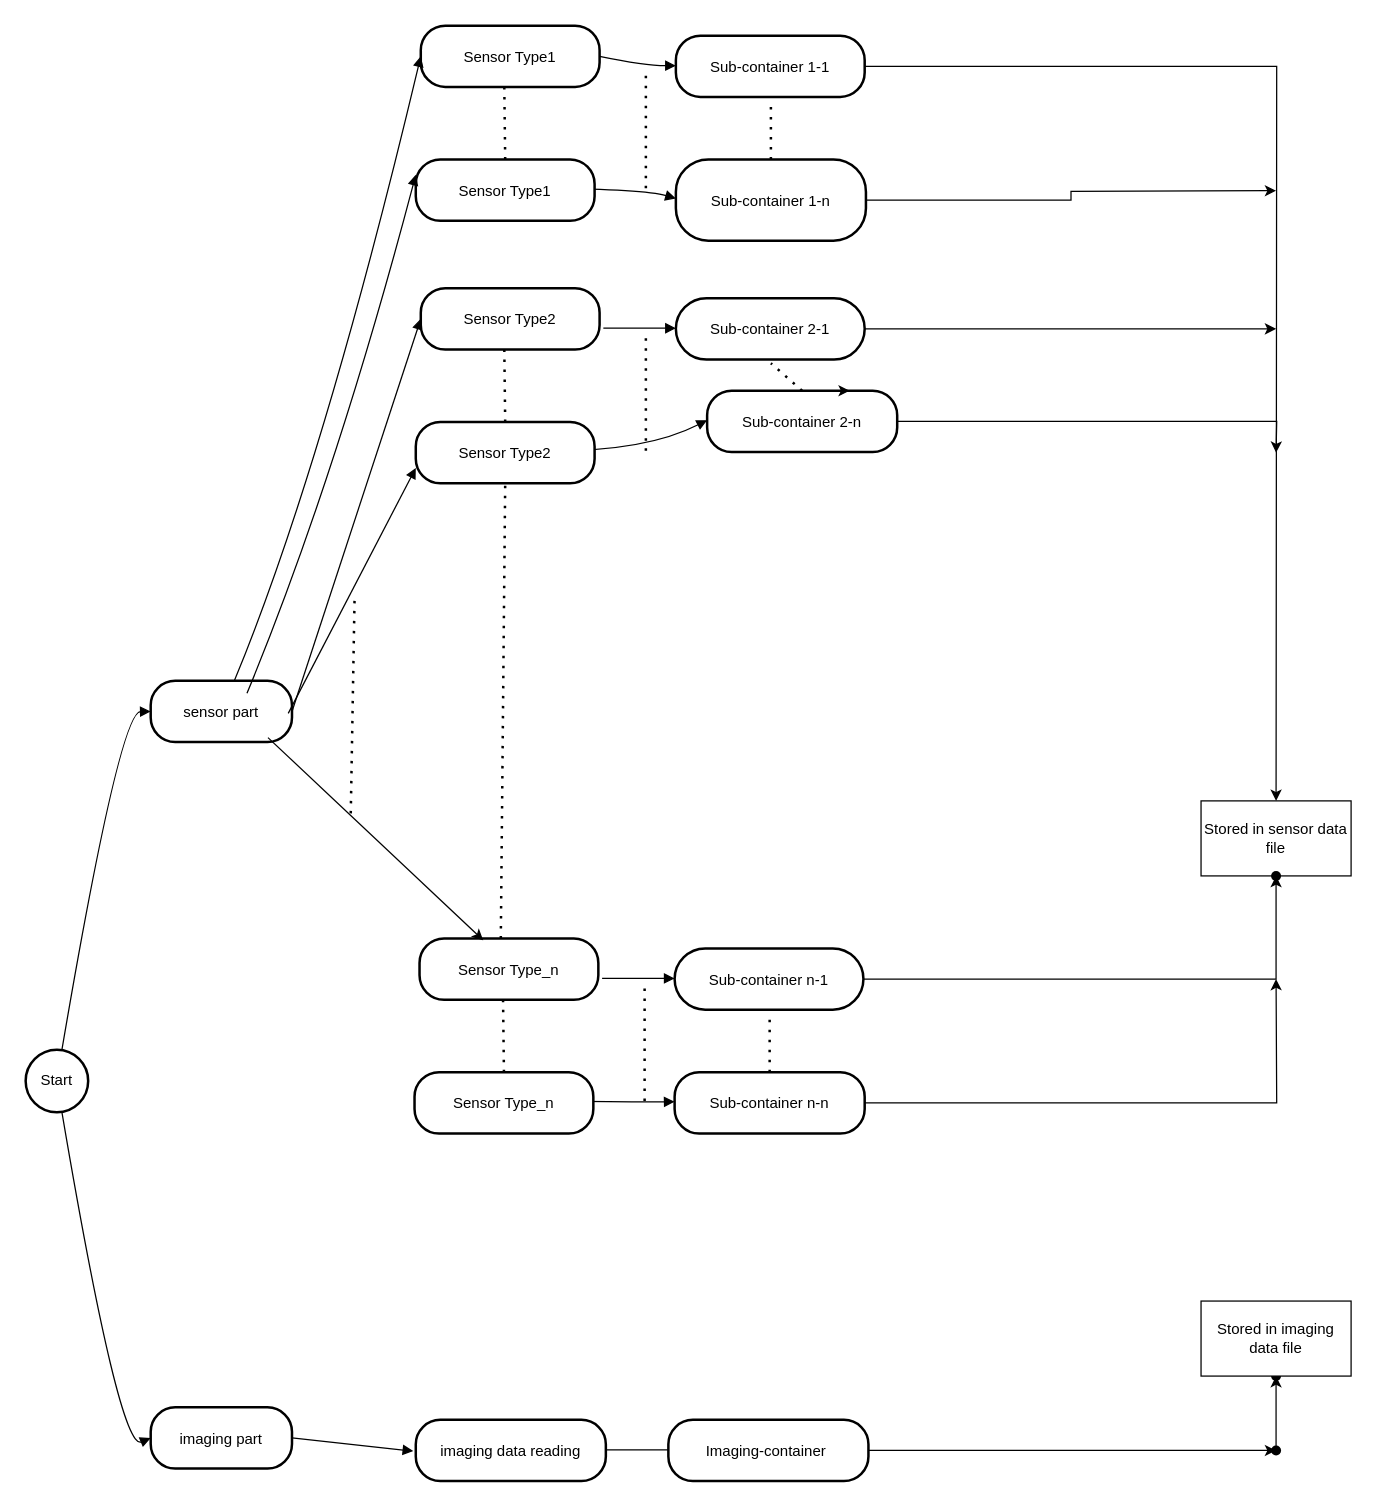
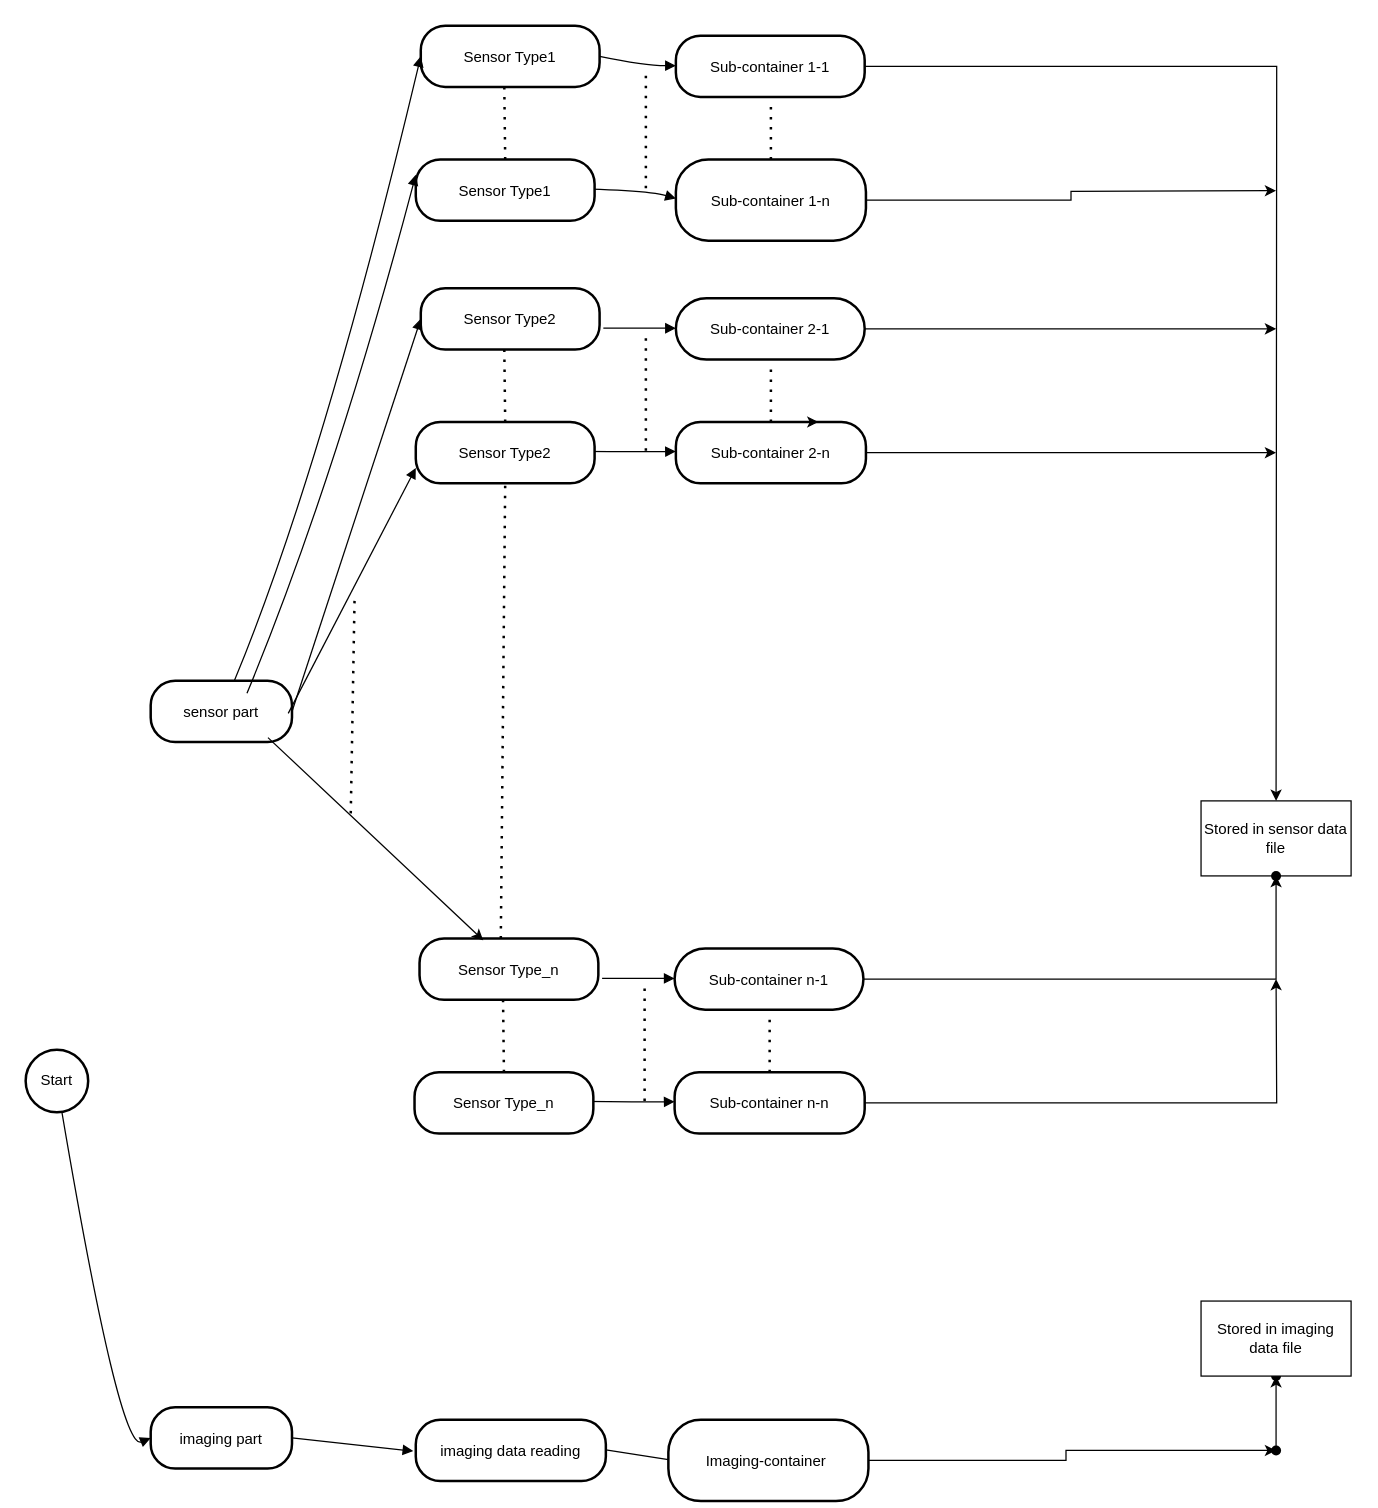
node "Sub-container 2-n": moved (802, 421) -> (771, 453)
edge "Start" -> "sensor part": removed
node "Imaging-container": size 200x61 -> 200x81
